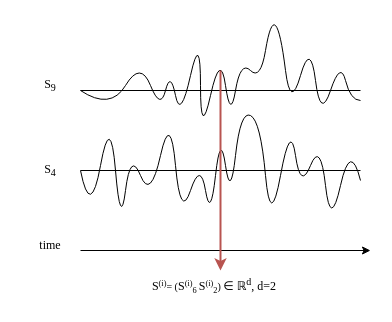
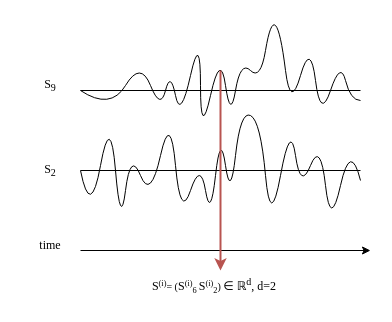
node "S4": label "S4" -> "S2"
